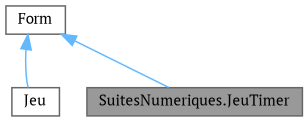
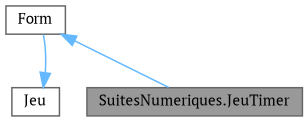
edge "Jeu" -> "Form": reversed
